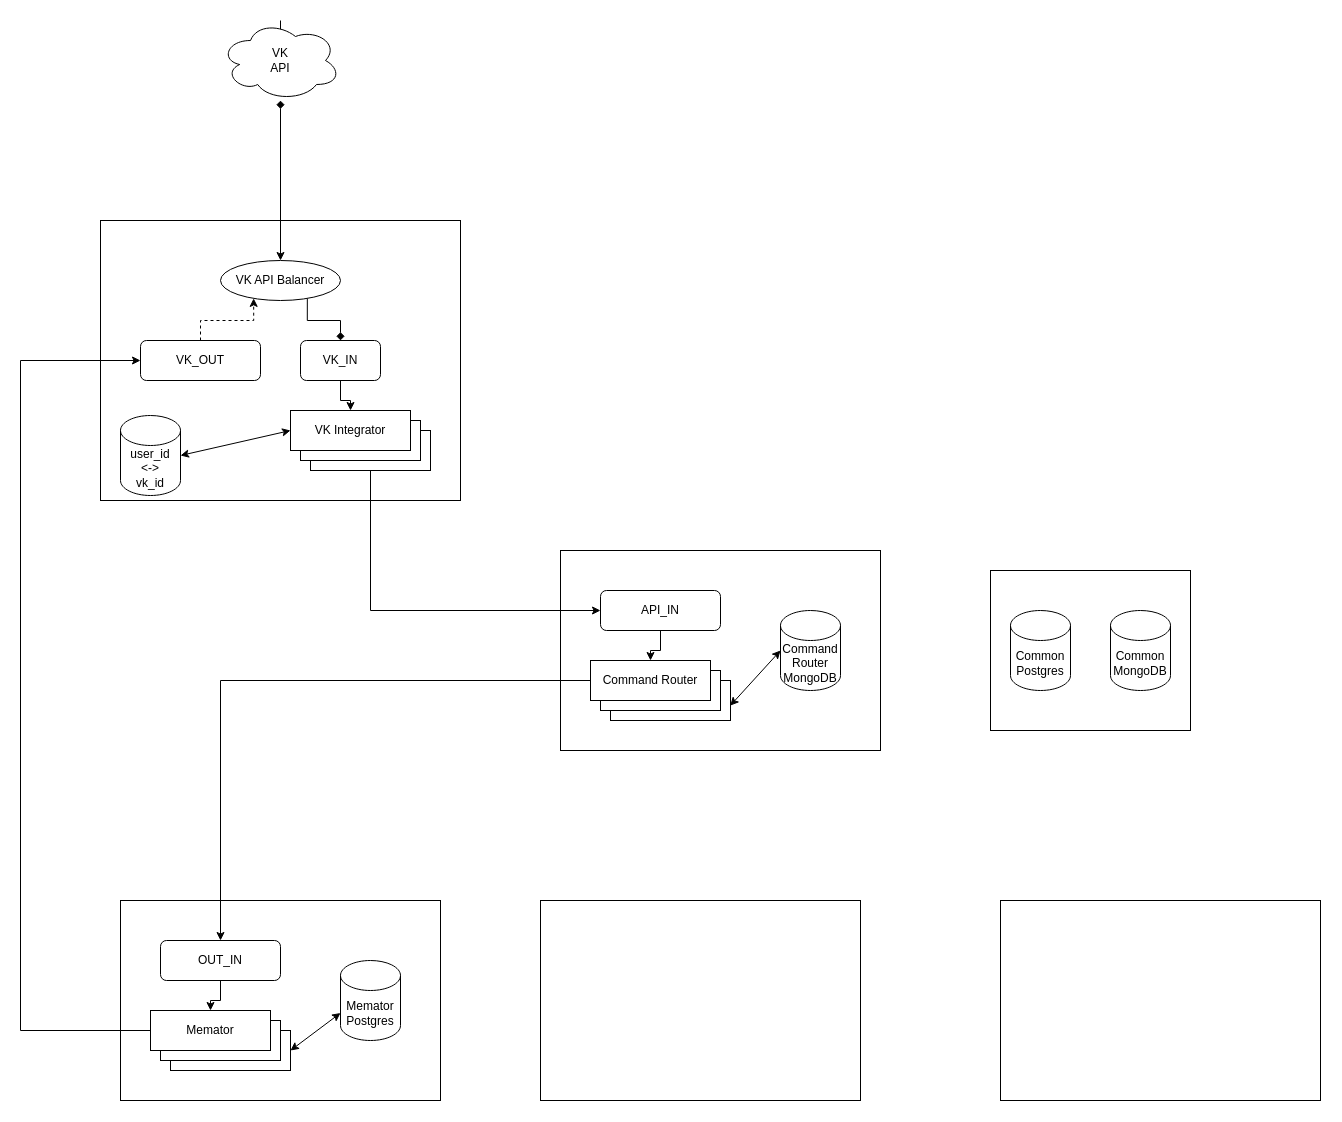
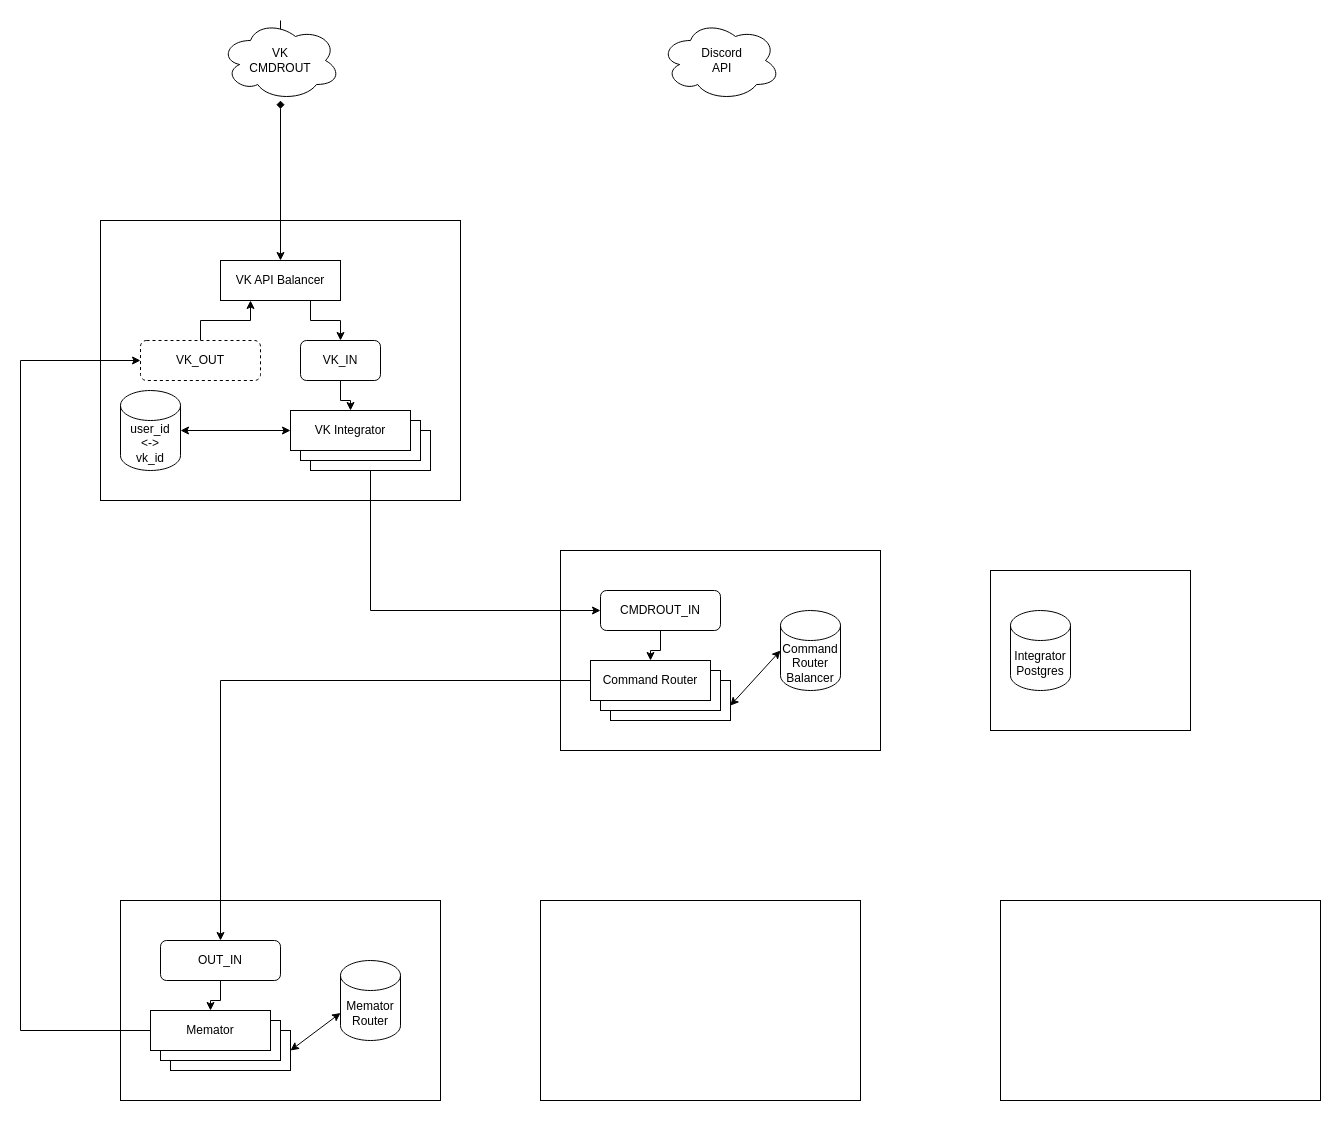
node "VK API": label "VK API" -> "VK CMDROUT"
node "Discord API": added
node "VK API Balancer": shape ellipse -> rectangle
edge "VK_OUT" -> "VK API Balancer": style dashed -> solid
edge "VK API Balancer" -> "VK_IN": arrowhead diamond -> classic
node "VK_OUT": style solid -> dashed
node "user_id <-> vk_id": moved (151, 456) -> (151, 431)
node "API_IN": label "API_IN" -> "CMDROUT_IN"
node "Common MongoDB": removed
node "Command Router MongoDB": label "Command Router MongoDB" -> "Command Router Balancer"
node "Common Postgres": label "Common Postgres" -> "Integrator Postgres"
node "Memator Postgres": label "Memator Postgres" -> "Memator Router"
